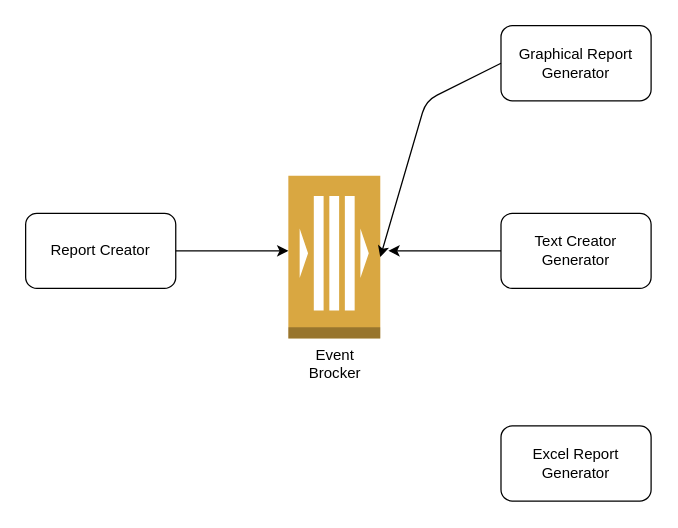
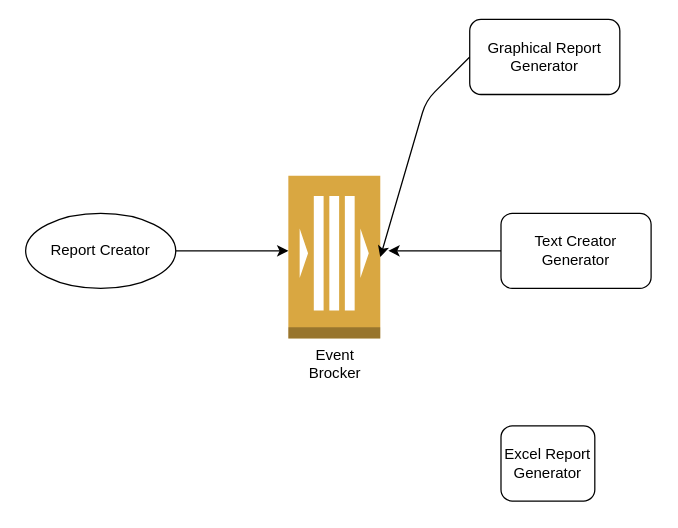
node "Graphical Report Generator": moved (576, 63) -> (544, 57)
node "Report Creator": shape rounded rectangle -> ellipse
node "Excel Report Generator": size 150x75 -> 94x75
